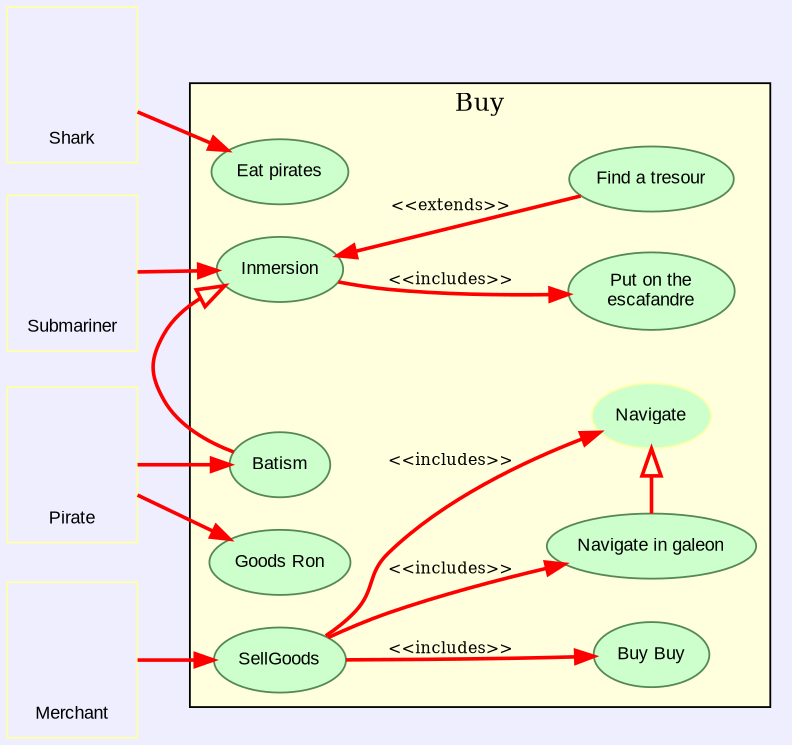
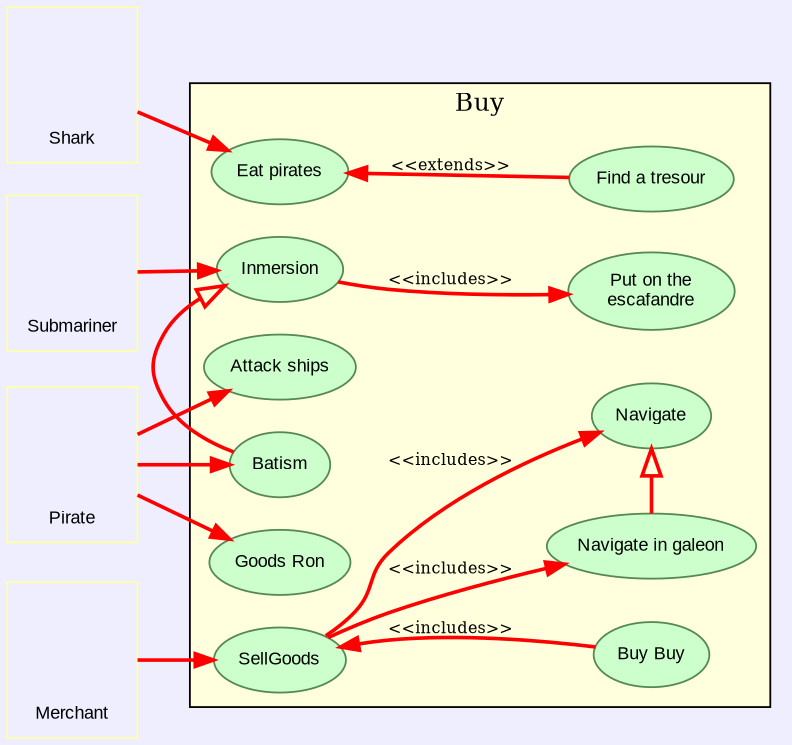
edge "Find a tresour" -> "Inmersion": now "Find a tresour" -> "Eat pirates"
node "Attack ships": added
node "Navigate": color #ffffaa -> #558855
edge "SellGoods" -> "Buy Buy": reversed
